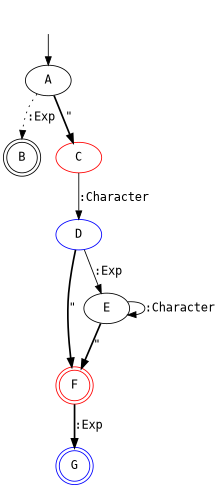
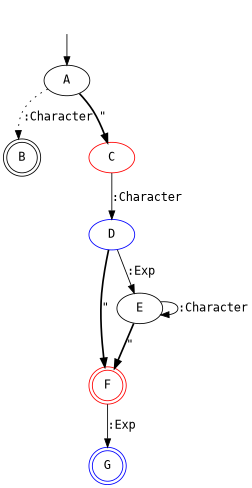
edge "A" -> "B": label ":Exp" -> ":Character"
edge "F" -> "G": style bold -> solid
